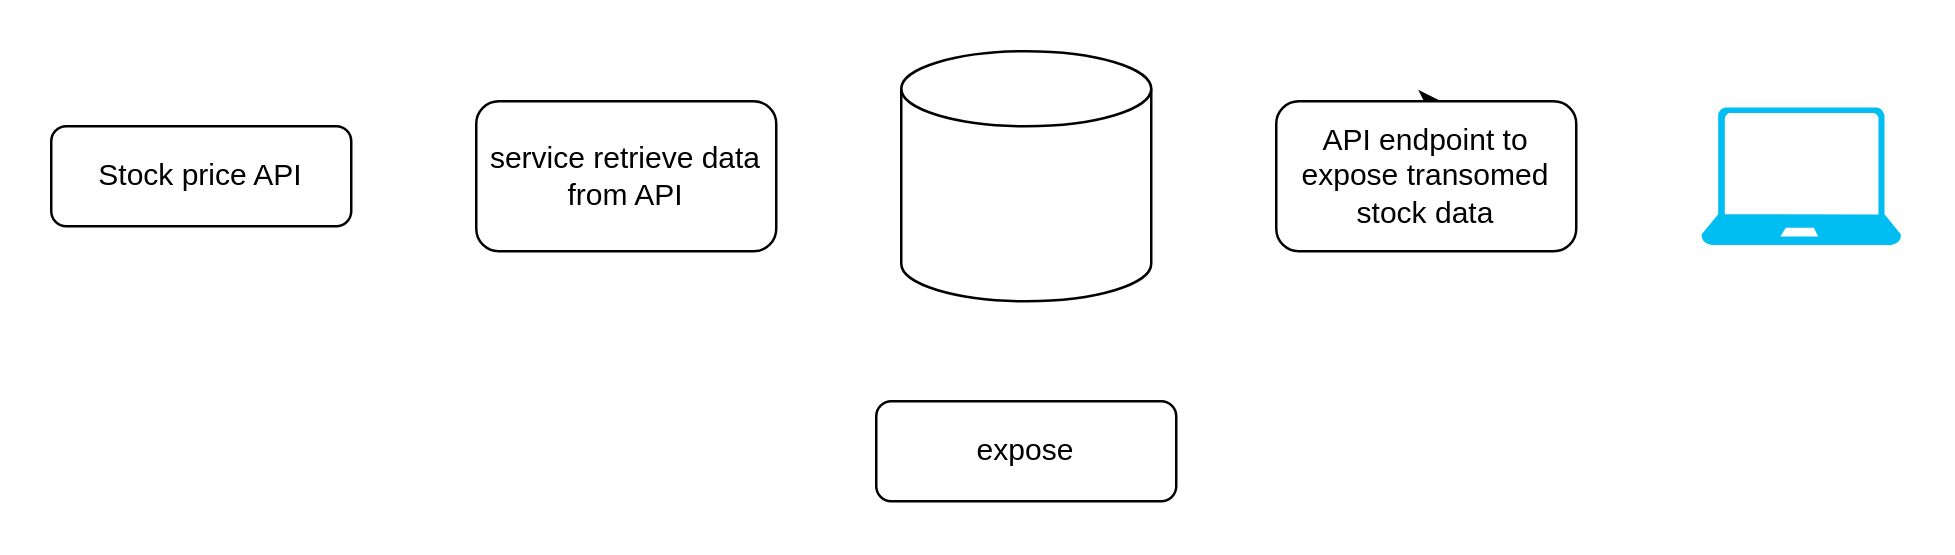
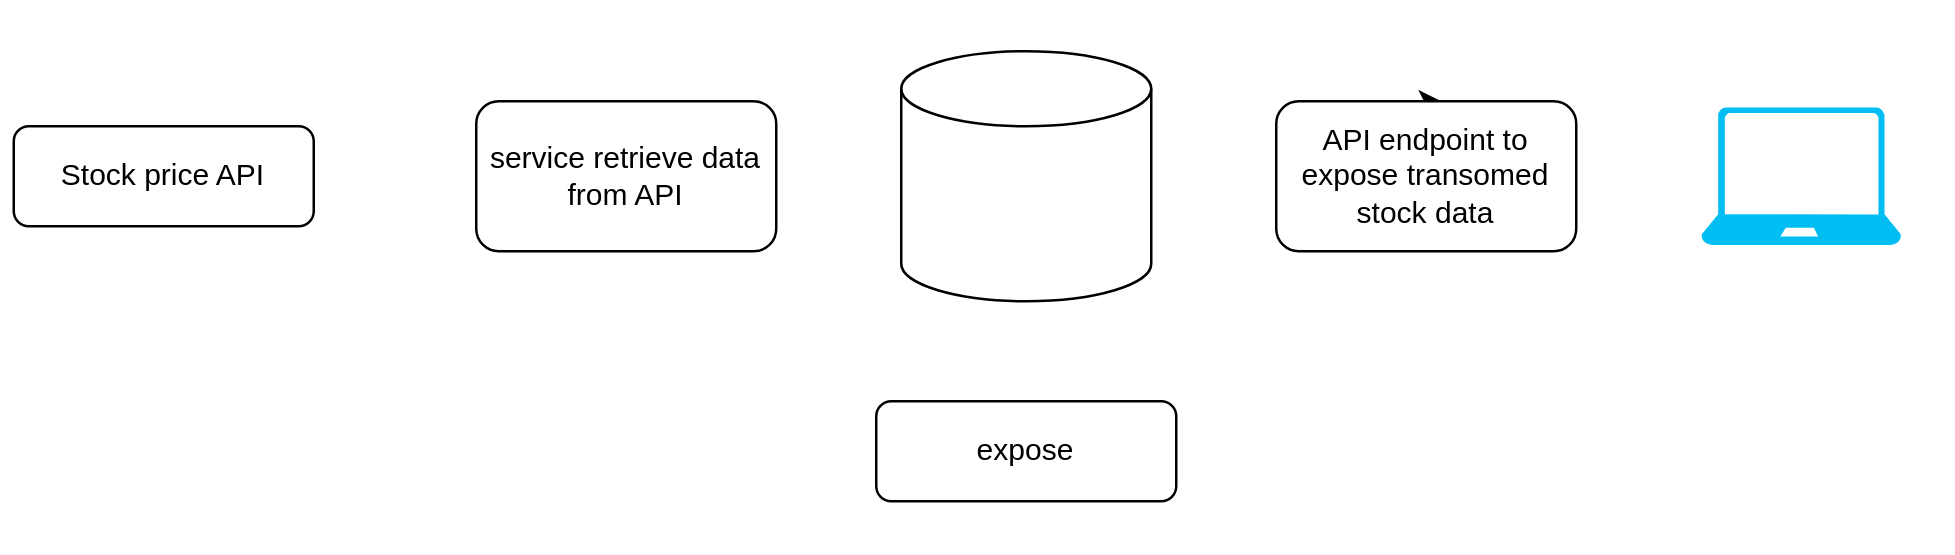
node "Stock price API": moved (201, 176) -> (164, 176)
